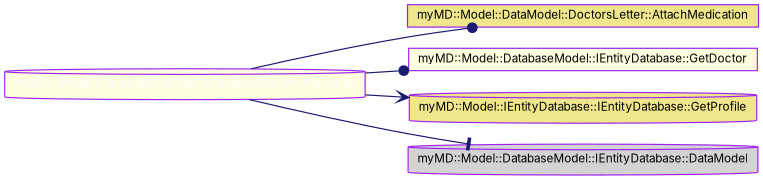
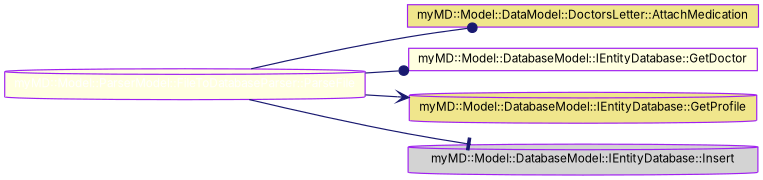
node "myMD::Model::IEntityDatabase::IEntityDatabase::GetProfile": label "myMD::Model::IEntityDatabase::IEntityDatabase::GetProfile" -> "myMD::Model::DatabaseModel::IEntityDatabase::GetProfile"
node "myMD::Model::DatabaseModel::IEntityDatabase::DataModel": label "myMD::Model::DatabaseModel::IEntityDatabase::DataModel" -> "myMD::Model::DatabaseModel::IEntityDatabase::Insert"
